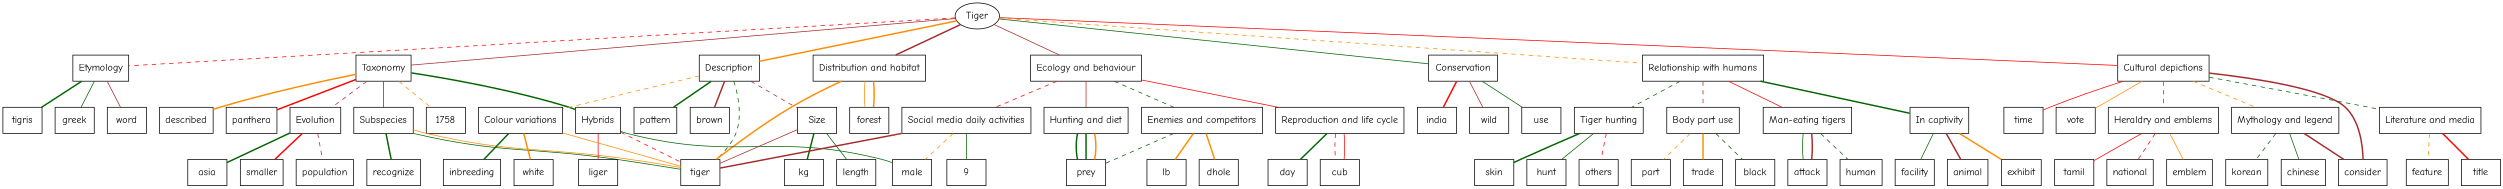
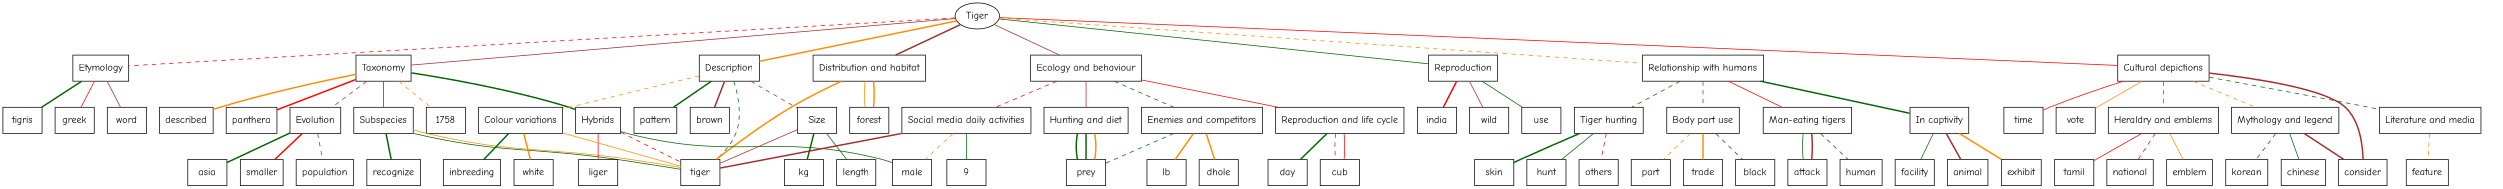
node "Conservation": label "Conservation" -> "Reproduction"
edge "Etymology" -- "greek": color darkgreen -> red
node "title": removed
